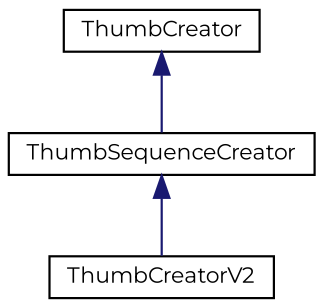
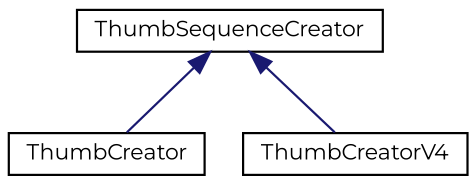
edge "ThumbSequenceCreator" -> "ThumbCreator": reversed
node "ThumbCreatorV2": label "ThumbCreatorV2" -> "ThumbCreatorV4"
